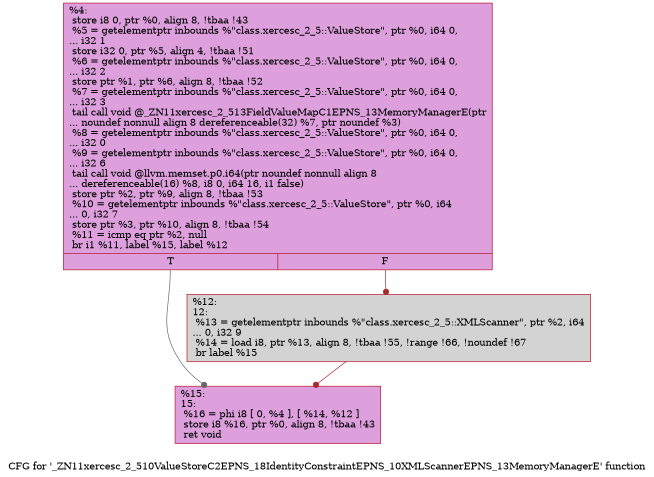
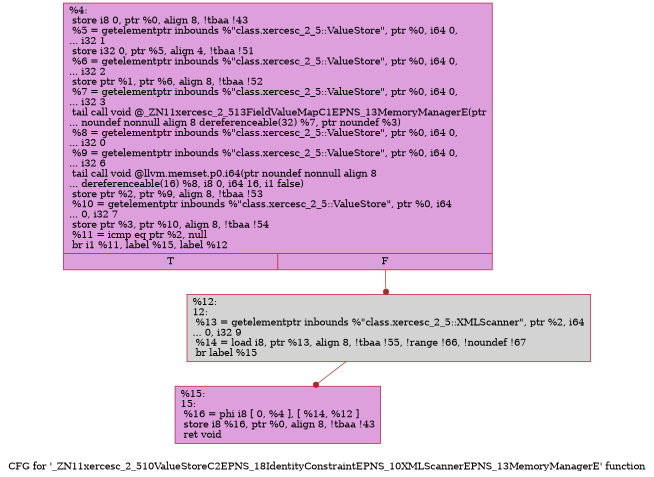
edge "%4:" -> "%15:": removed
